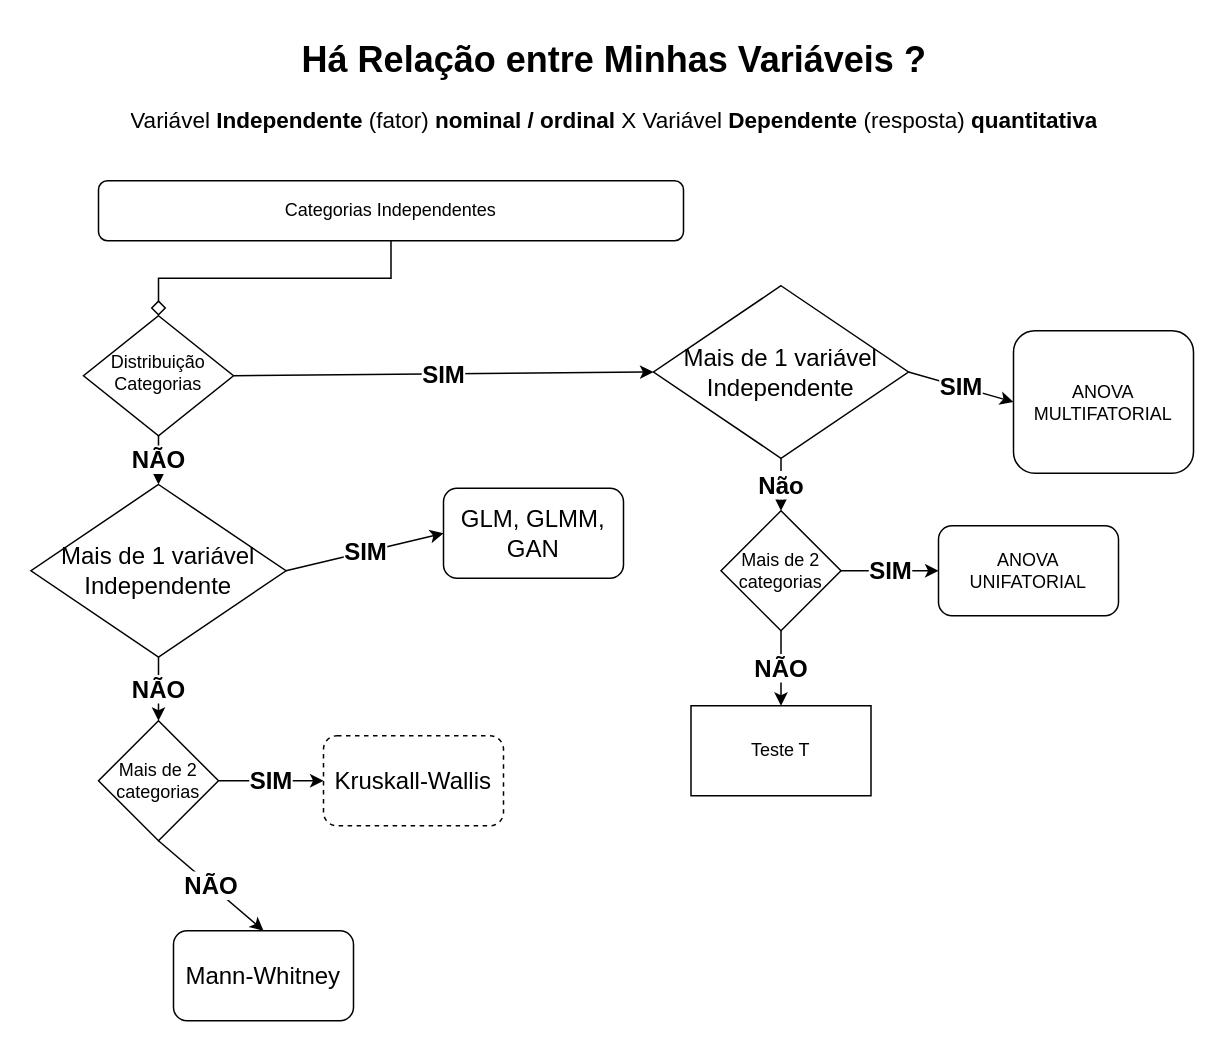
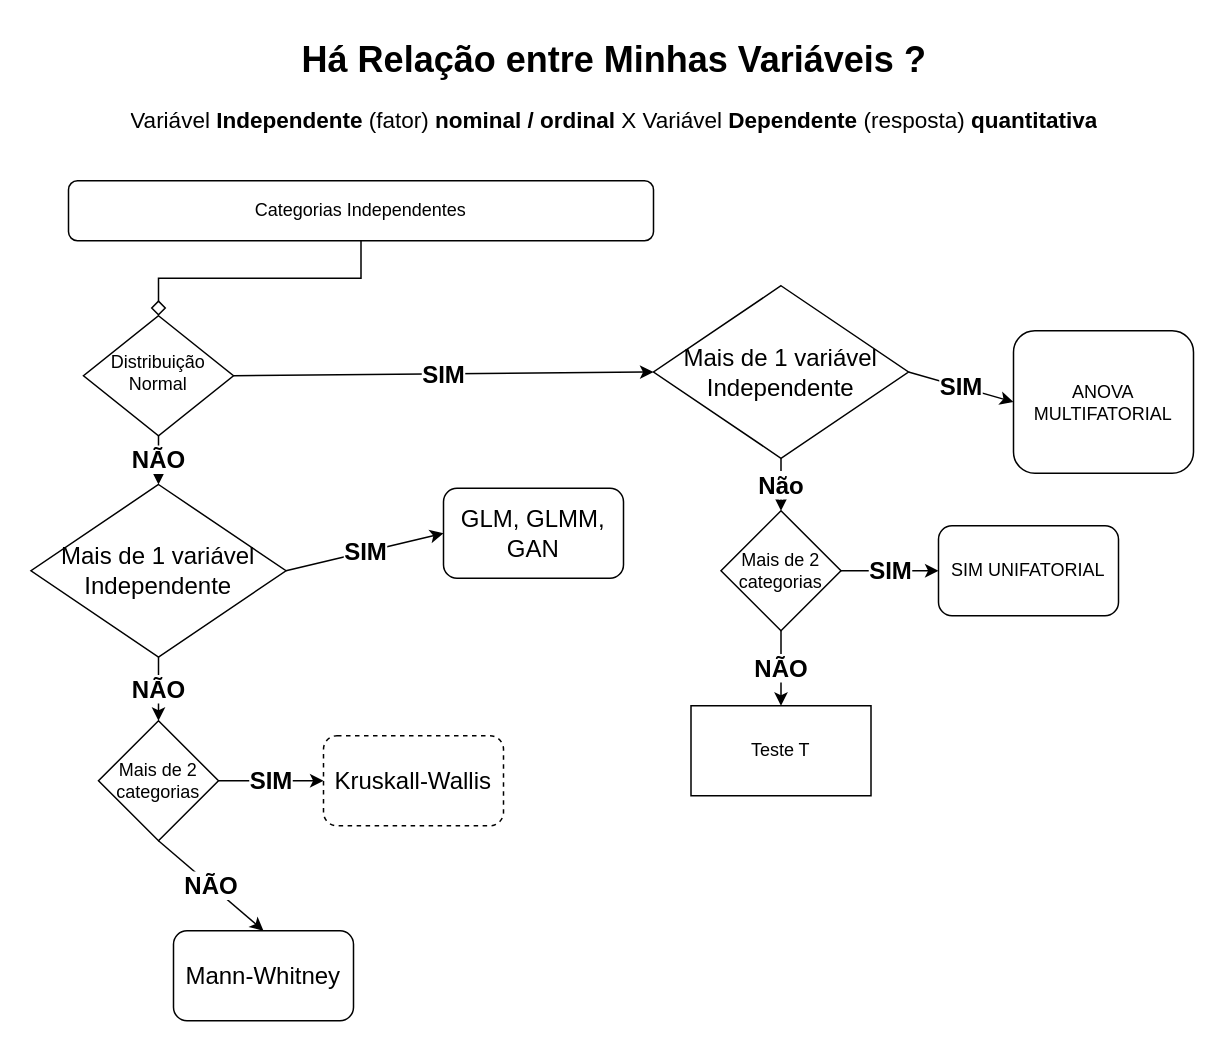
node "Categorias Independentes": moved (391, 211) -> (361, 211)
node "Distribuição Categorias": label "Distribuição Categorias" -> "Distribuição Normal"
node "ANOVA UNIFATORIAL": label "ANOVA UNIFATORIAL" -> "SIM UNIFATORIAL"
